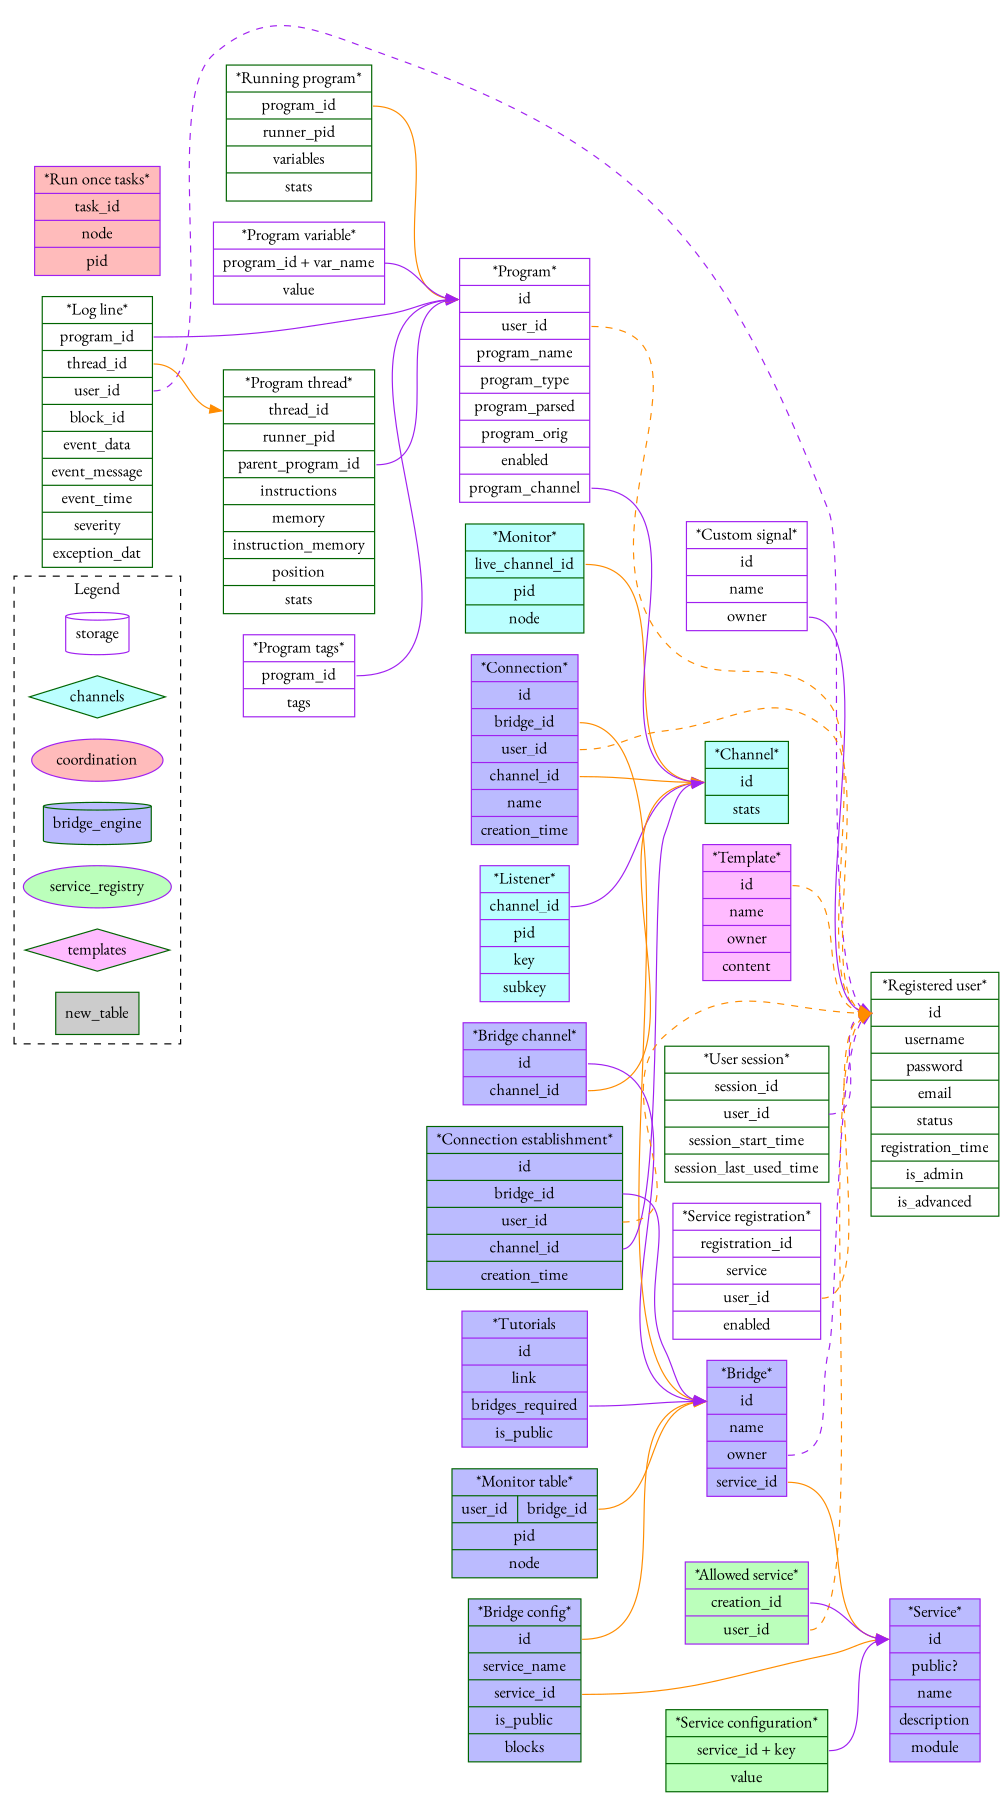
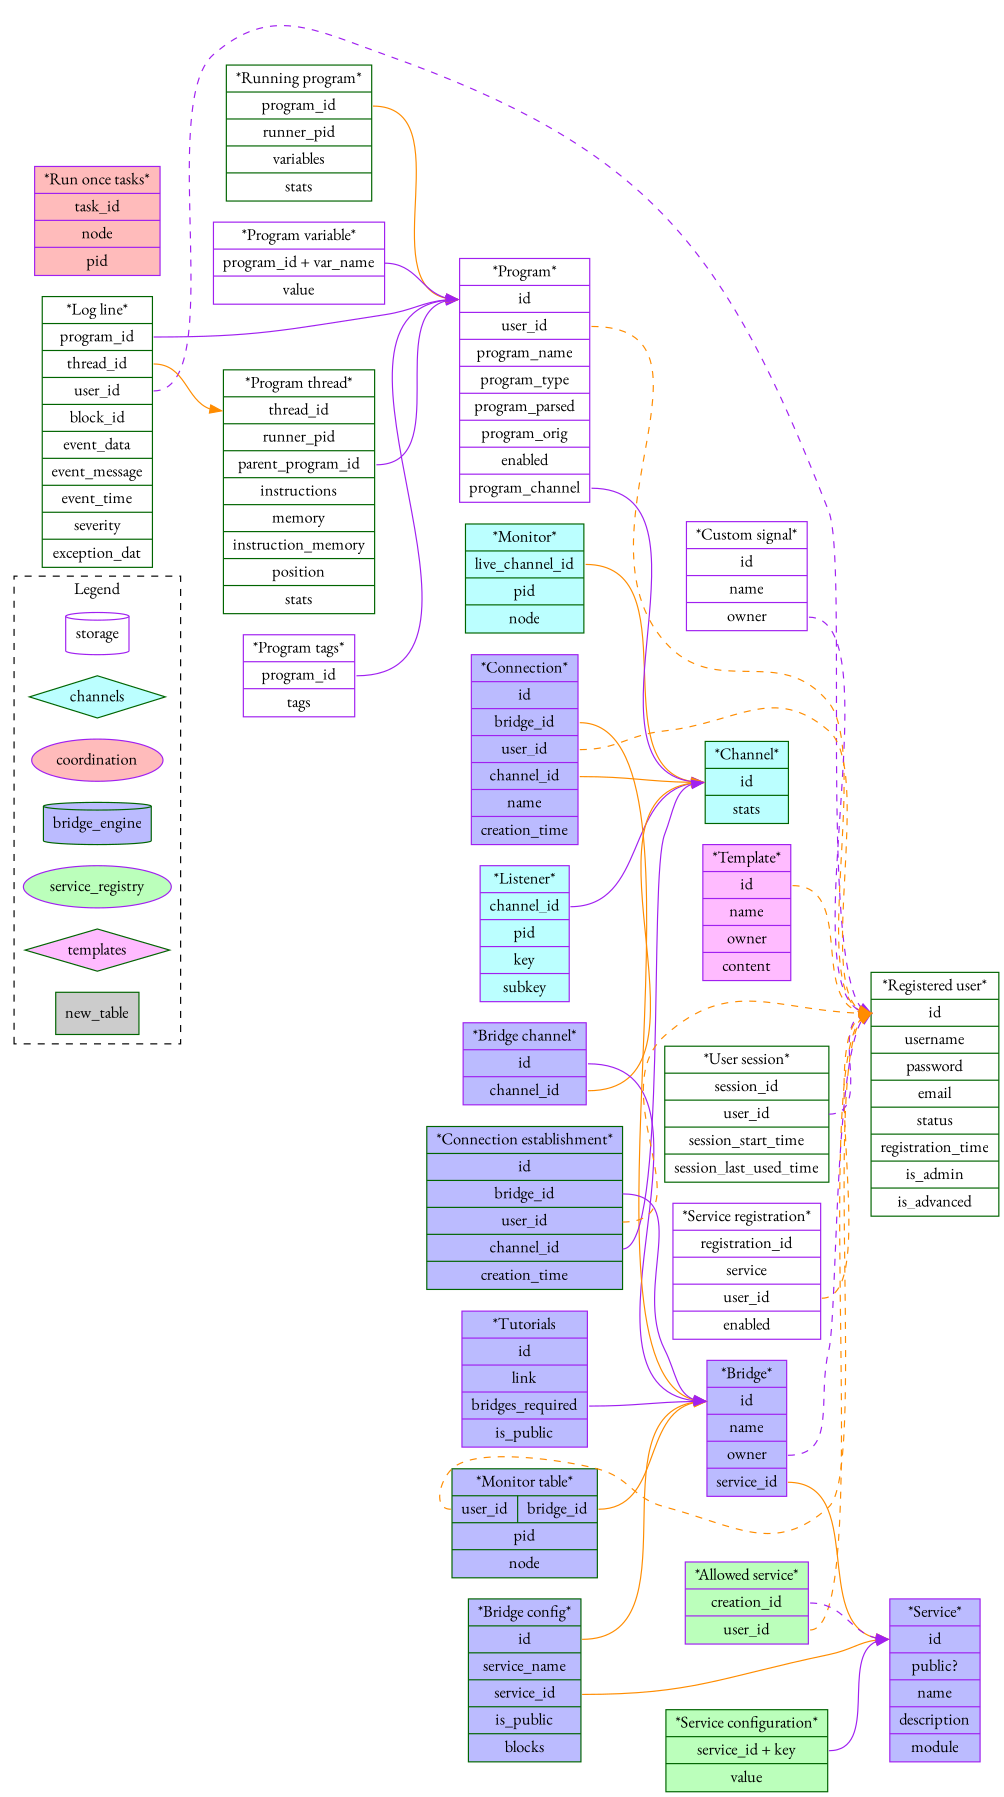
edge "*Custom signal*" -> "*Registered user*": style solid -> dashed
edge "*Monitor table*" -> "*Registered user*": added
edge "*Allowed service*" -> "*Service*": style solid -> dashed
